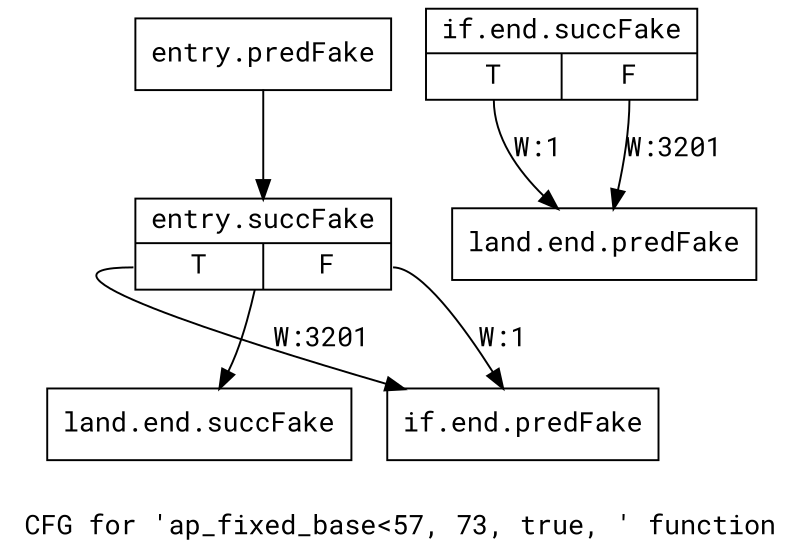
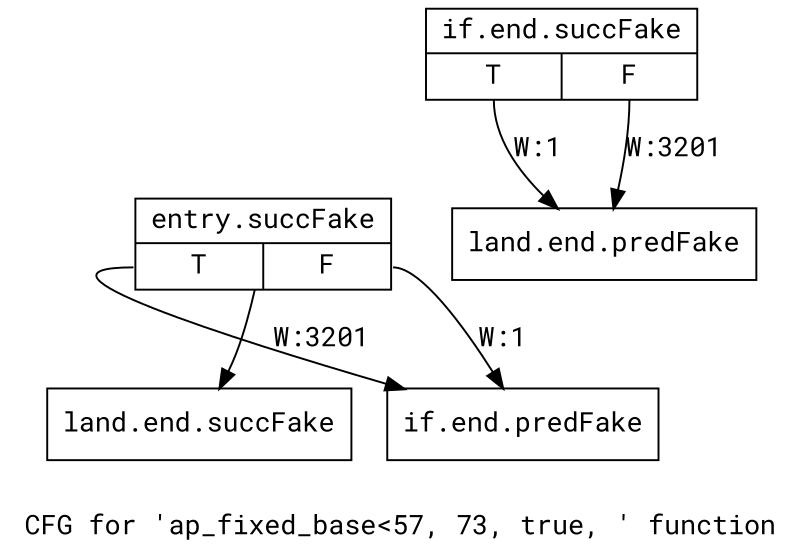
node "entry.predFake": removed
